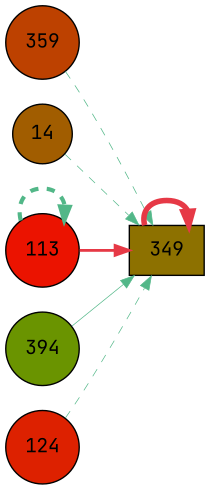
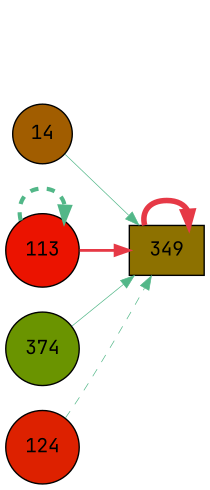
node "359": removed
edge "14" -> "349": style dashed -> solid
node "394": label "394" -> "374"
